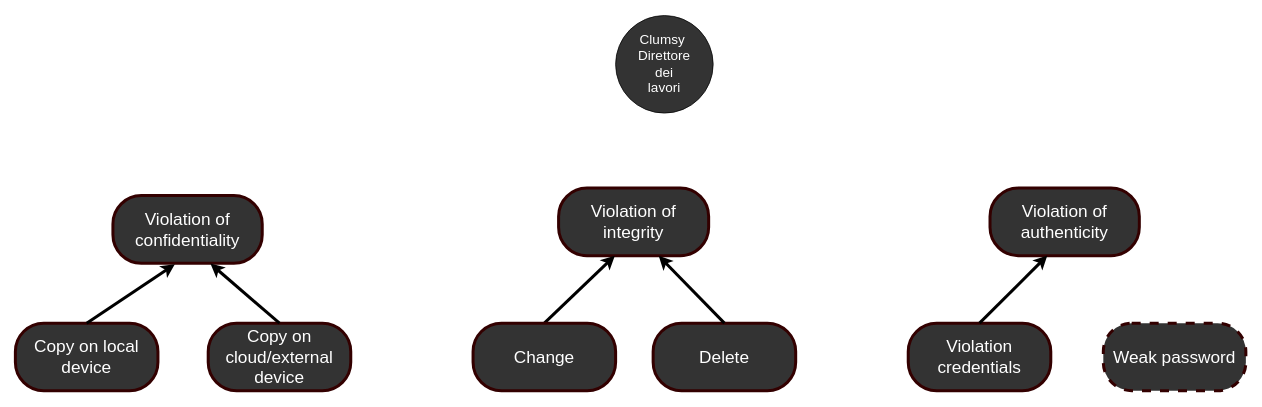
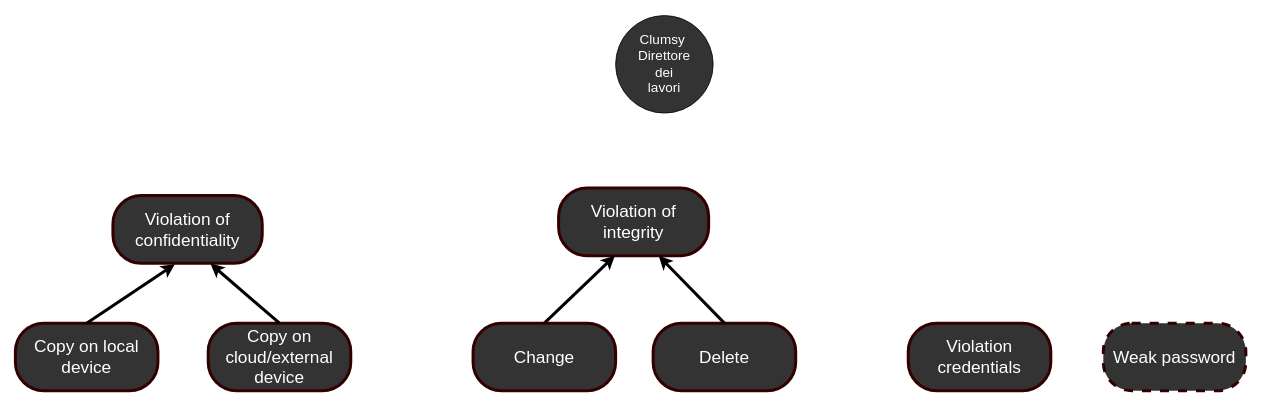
node "Violation of authenticity": removed
edge "Violation credentials" -> "Violation of authenticity": removed
